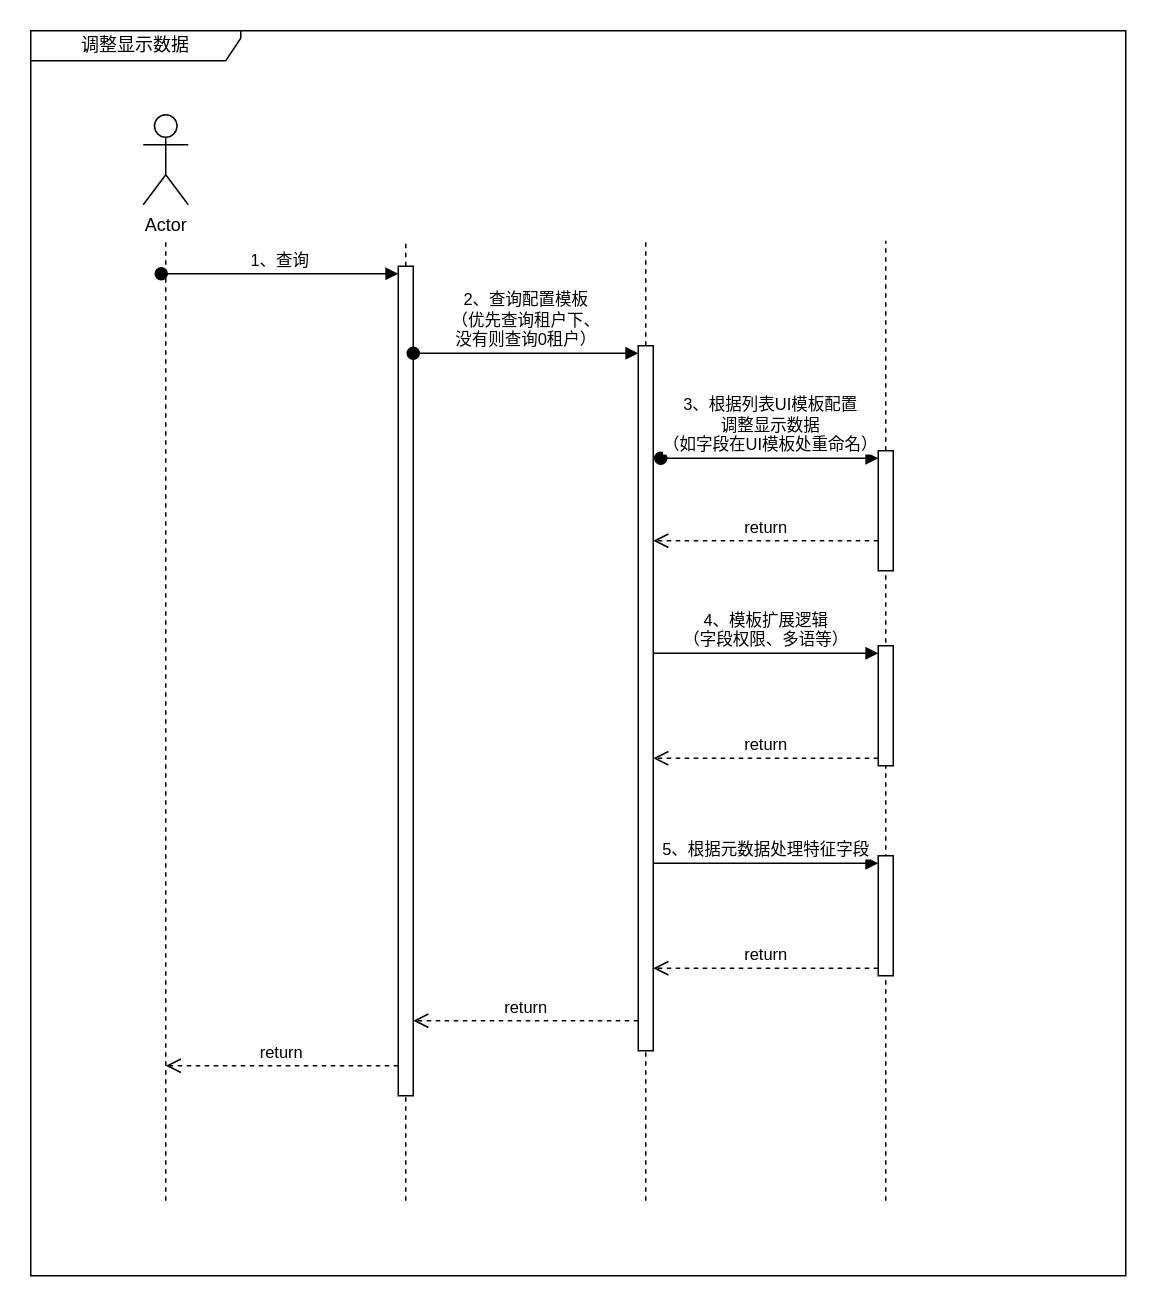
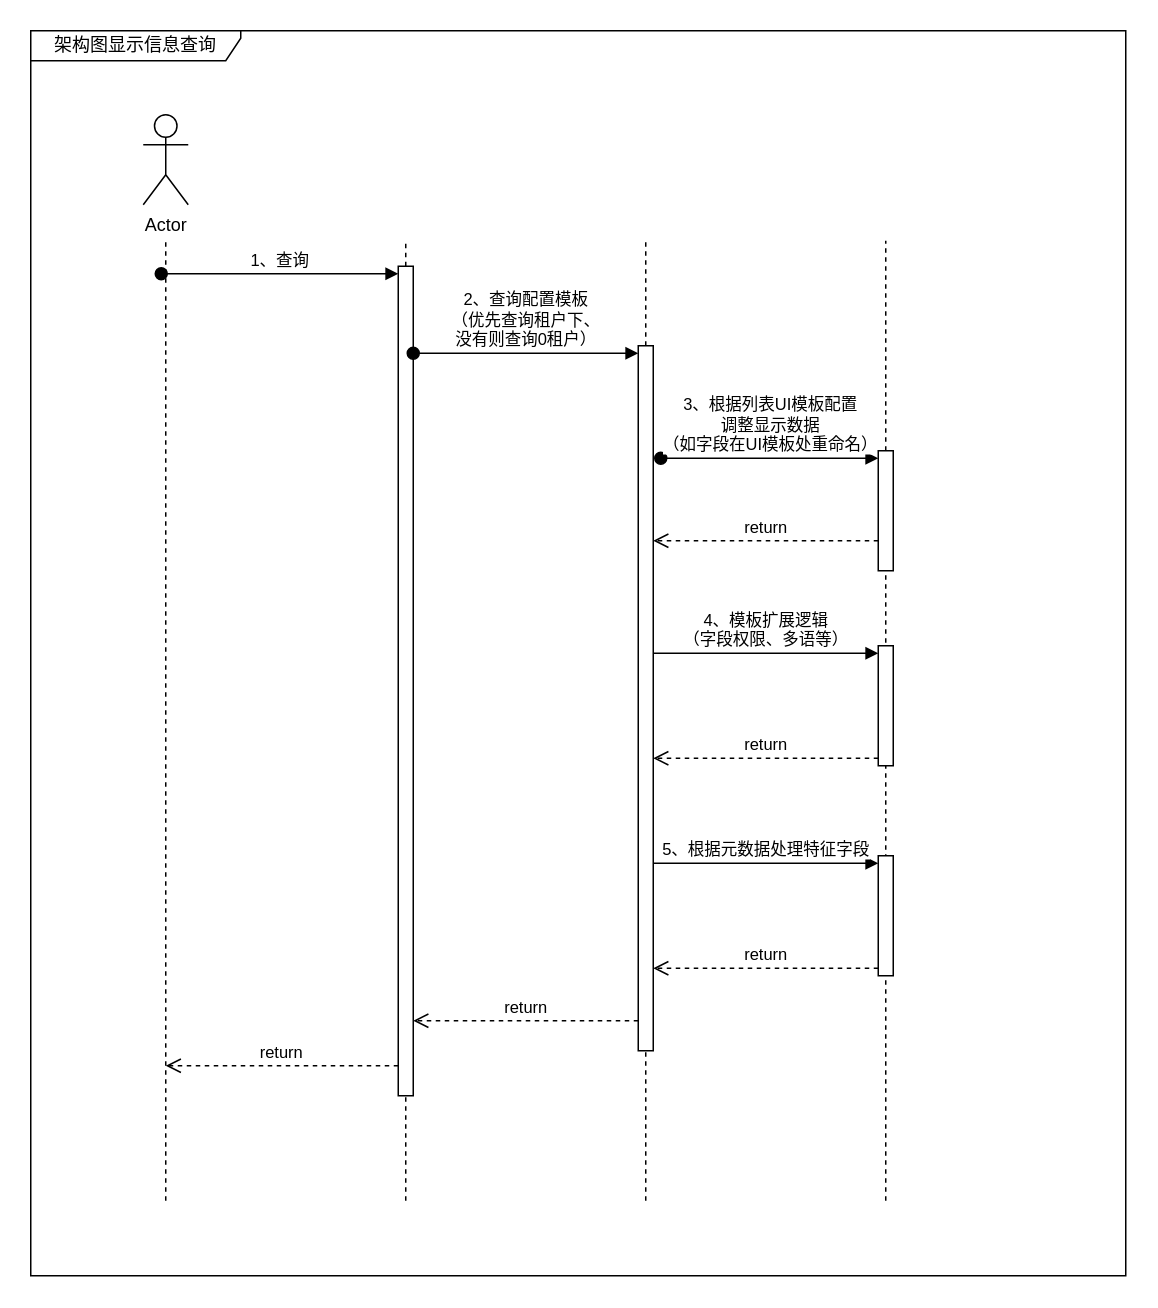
node "调整显示数据": label "调整显示数据" -> "架构图显示信息查询"
